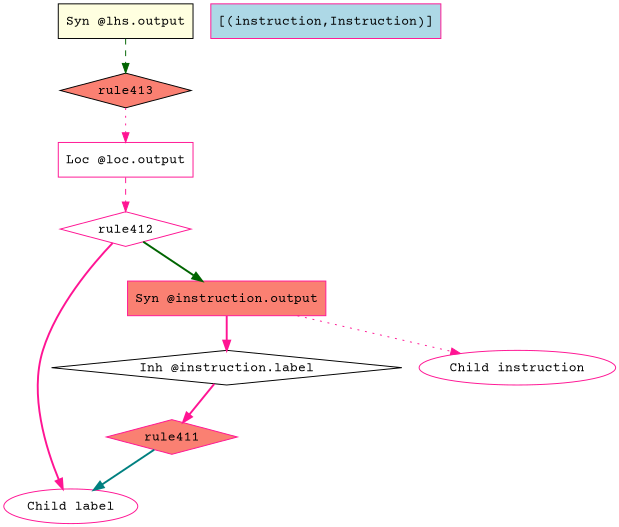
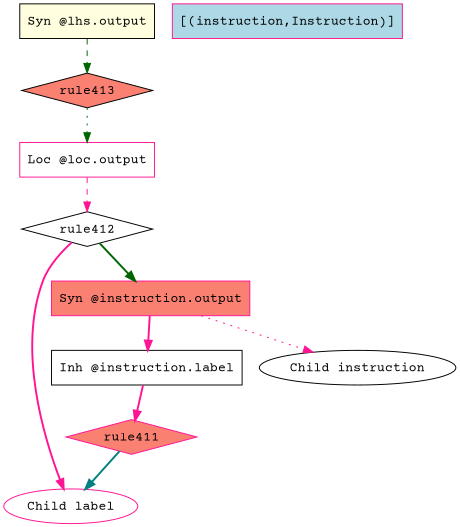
edge "rule413" -> "Loc @loc.output": color deeppink -> darkgreen
node "rule412": color deeppink -> black
node "Inh @instruction.label": shape diamond -> box
node "Child instruction": color deeppink -> black
